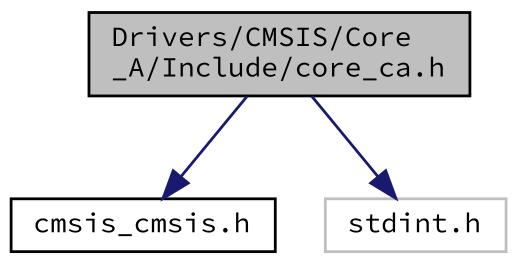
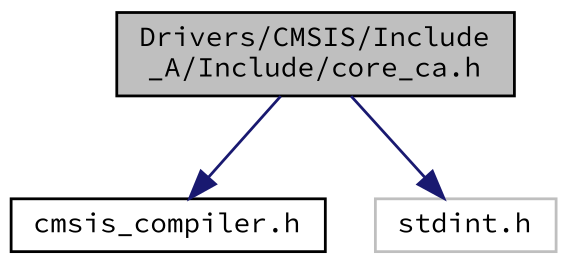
node "Drivers/CMSIS/Core _A/Include/core_ca.h": label "Drivers/CMSIS/Core _A/Include/core_ca.h" -> "Drivers/CMSIS/Include _A/Include/core_ca.h"
node "cmsis_cmsis.h": label "cmsis_cmsis.h" -> "cmsis_compiler.h"
